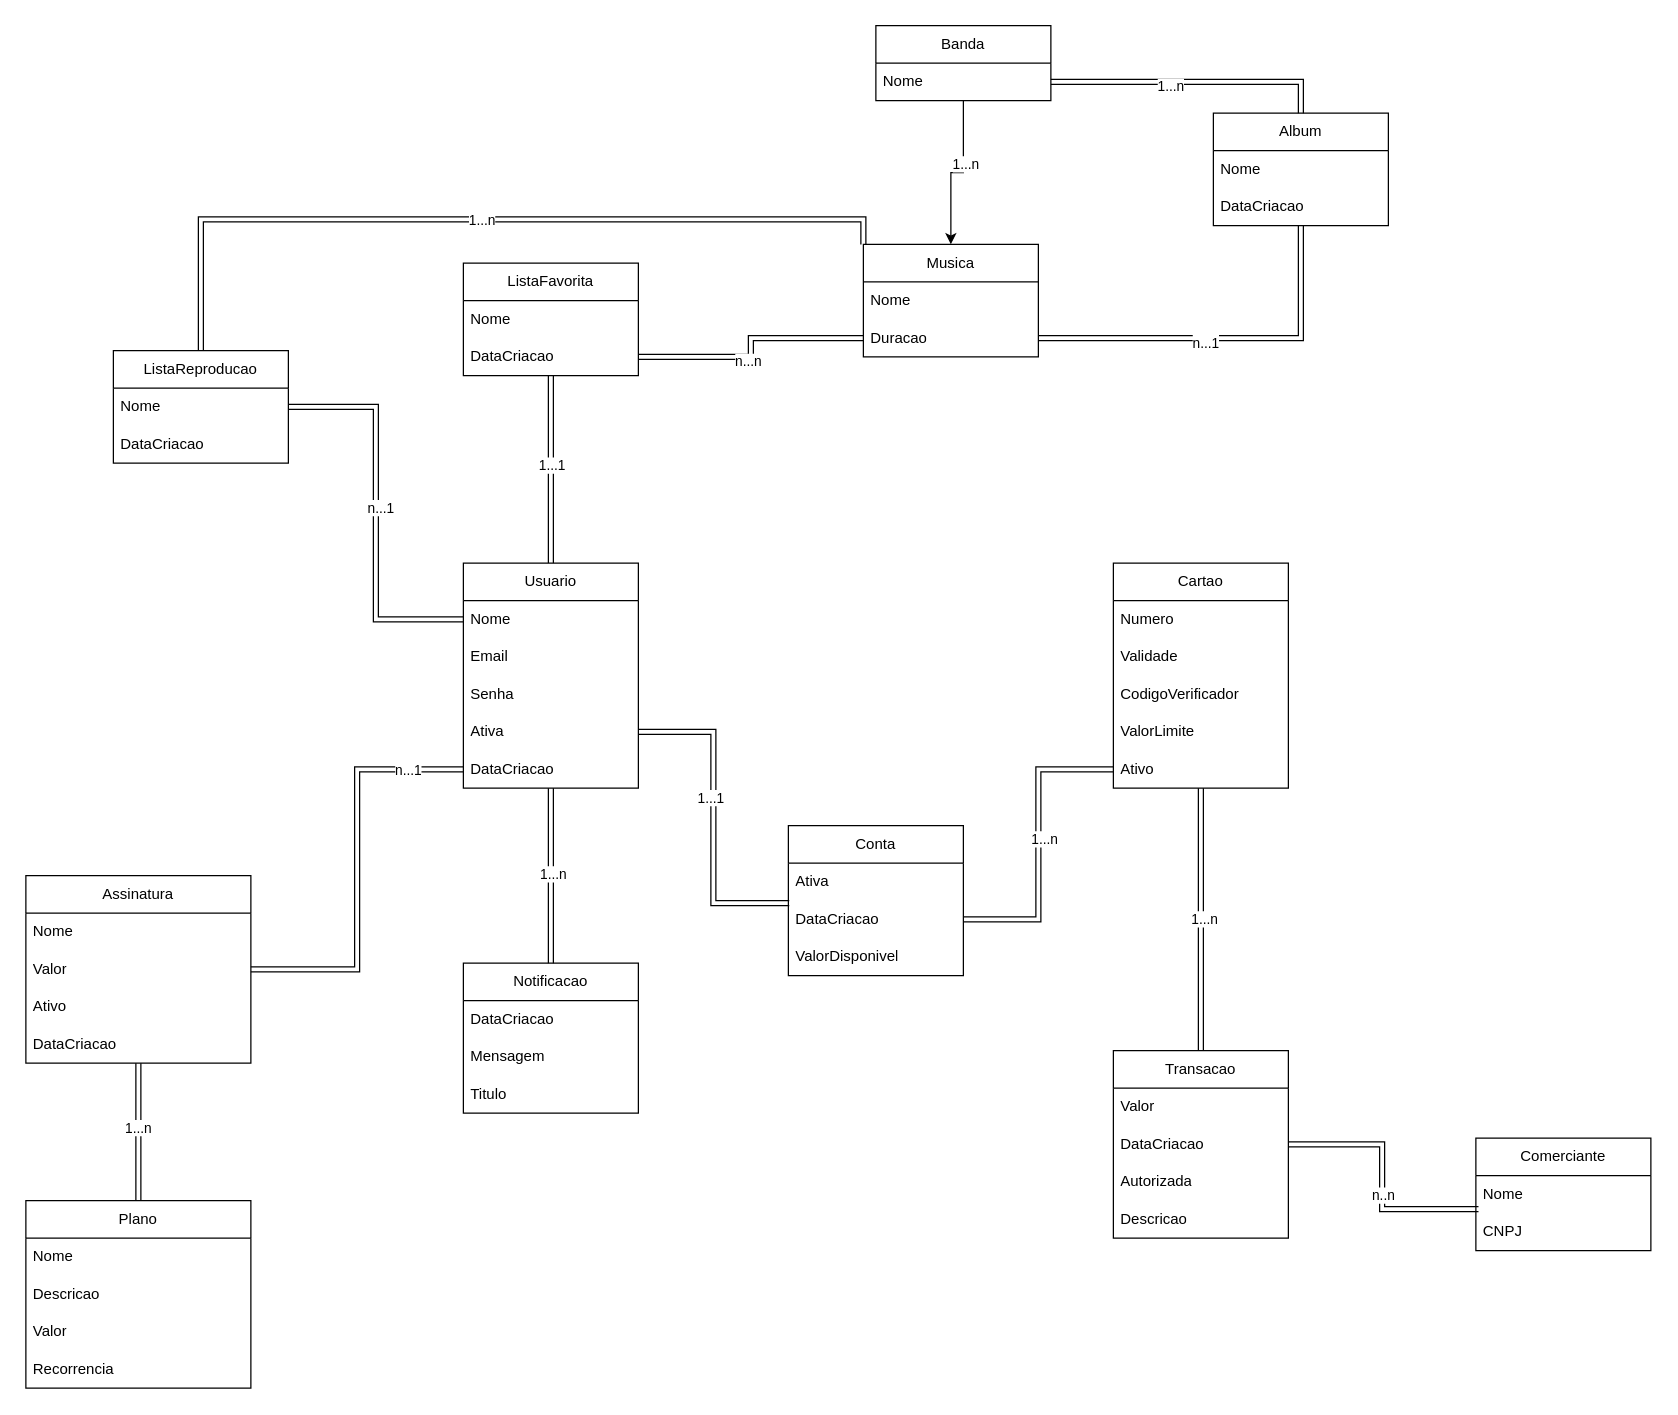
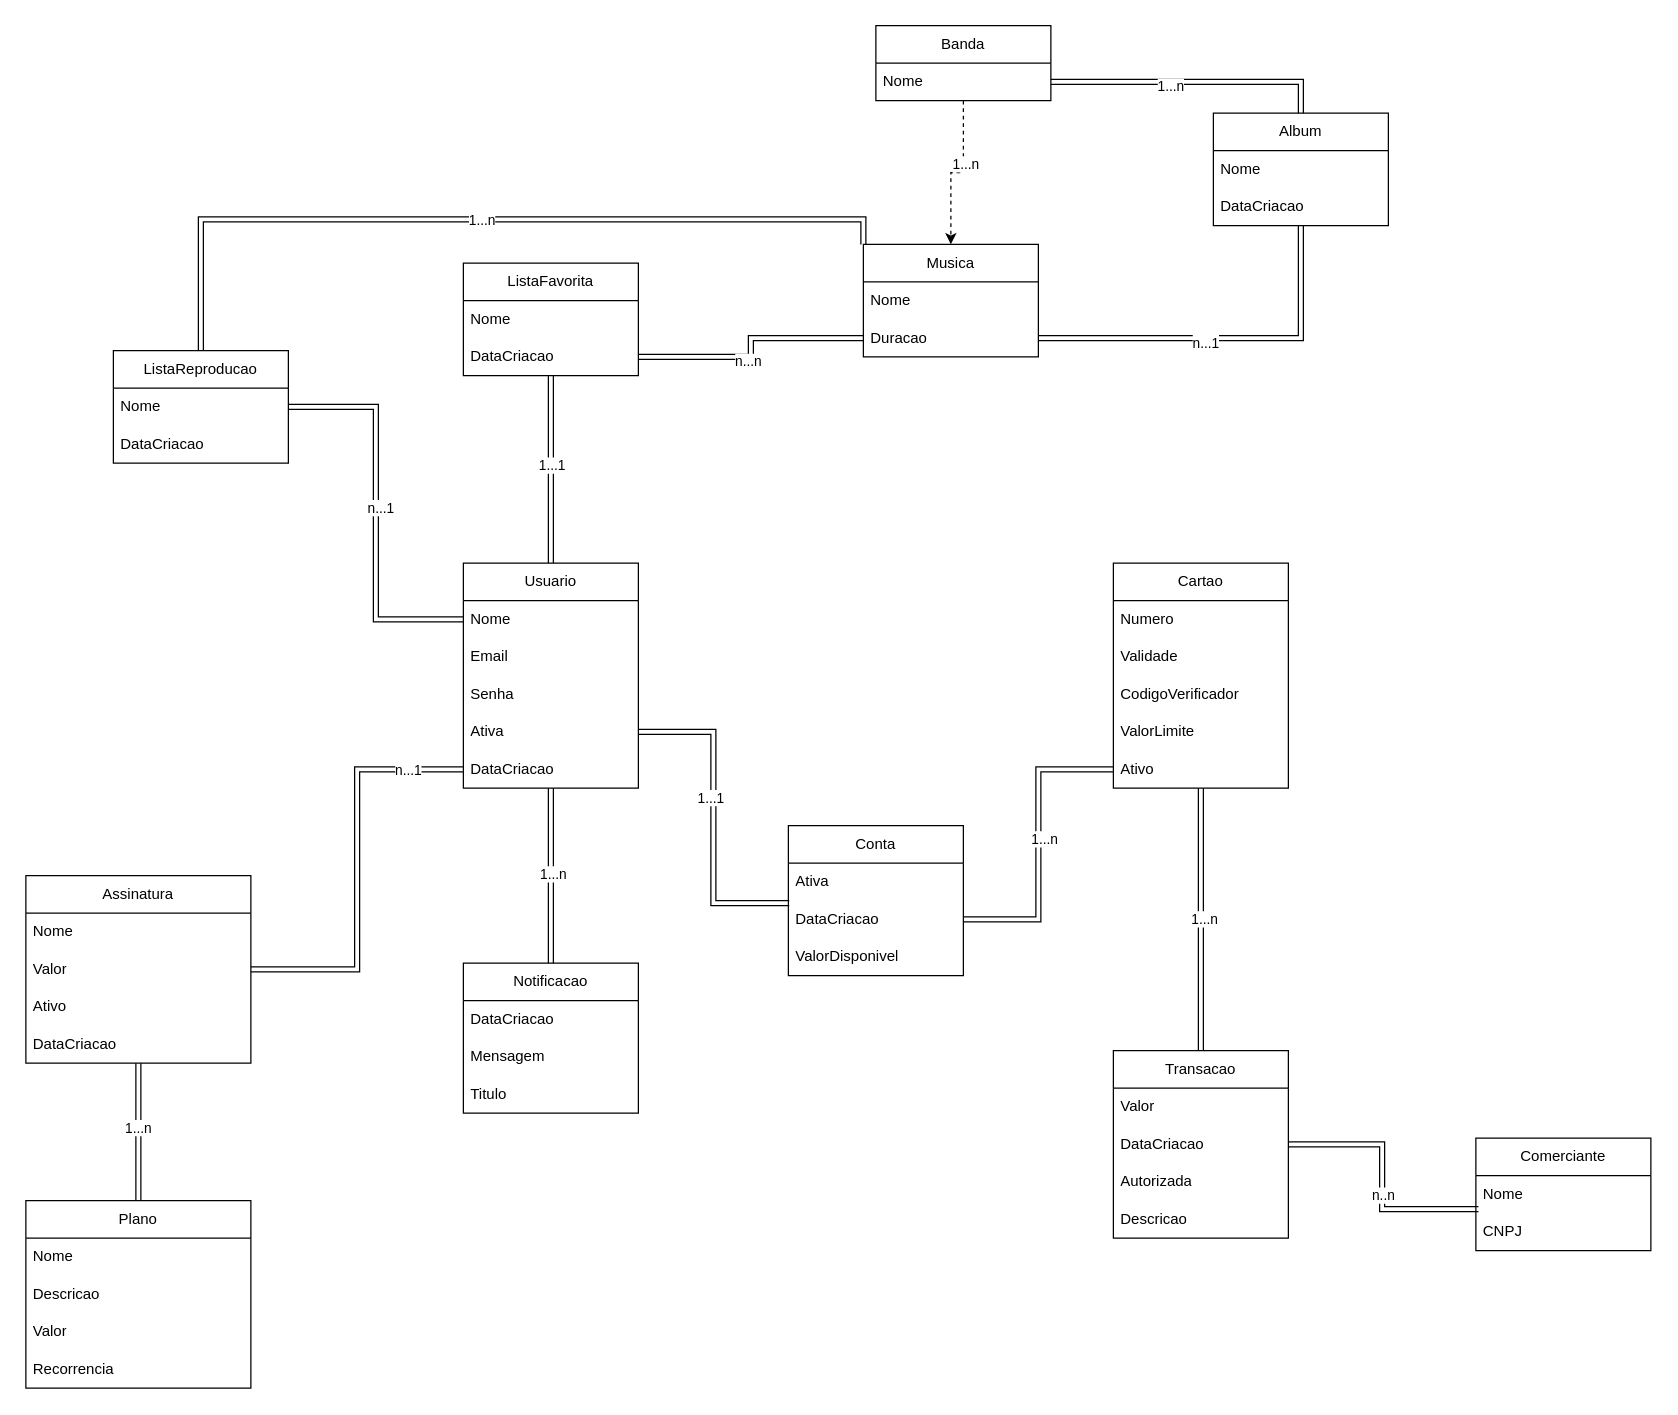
edge "Banda" -> "Musica": style solid -> dashed
